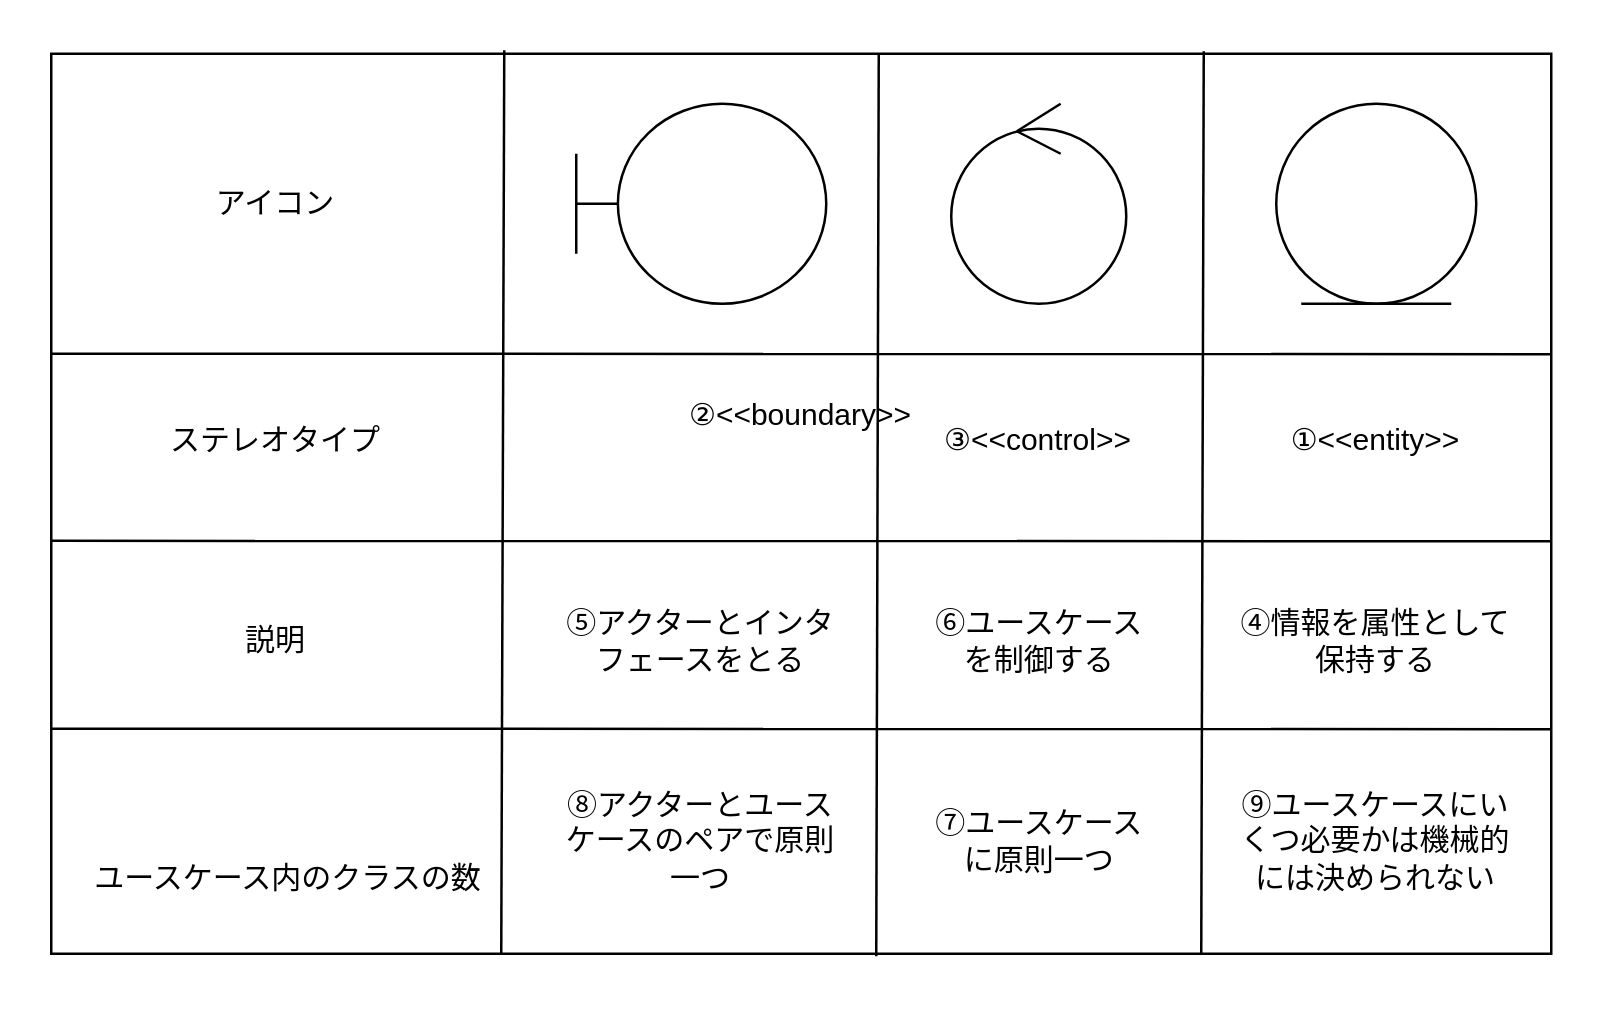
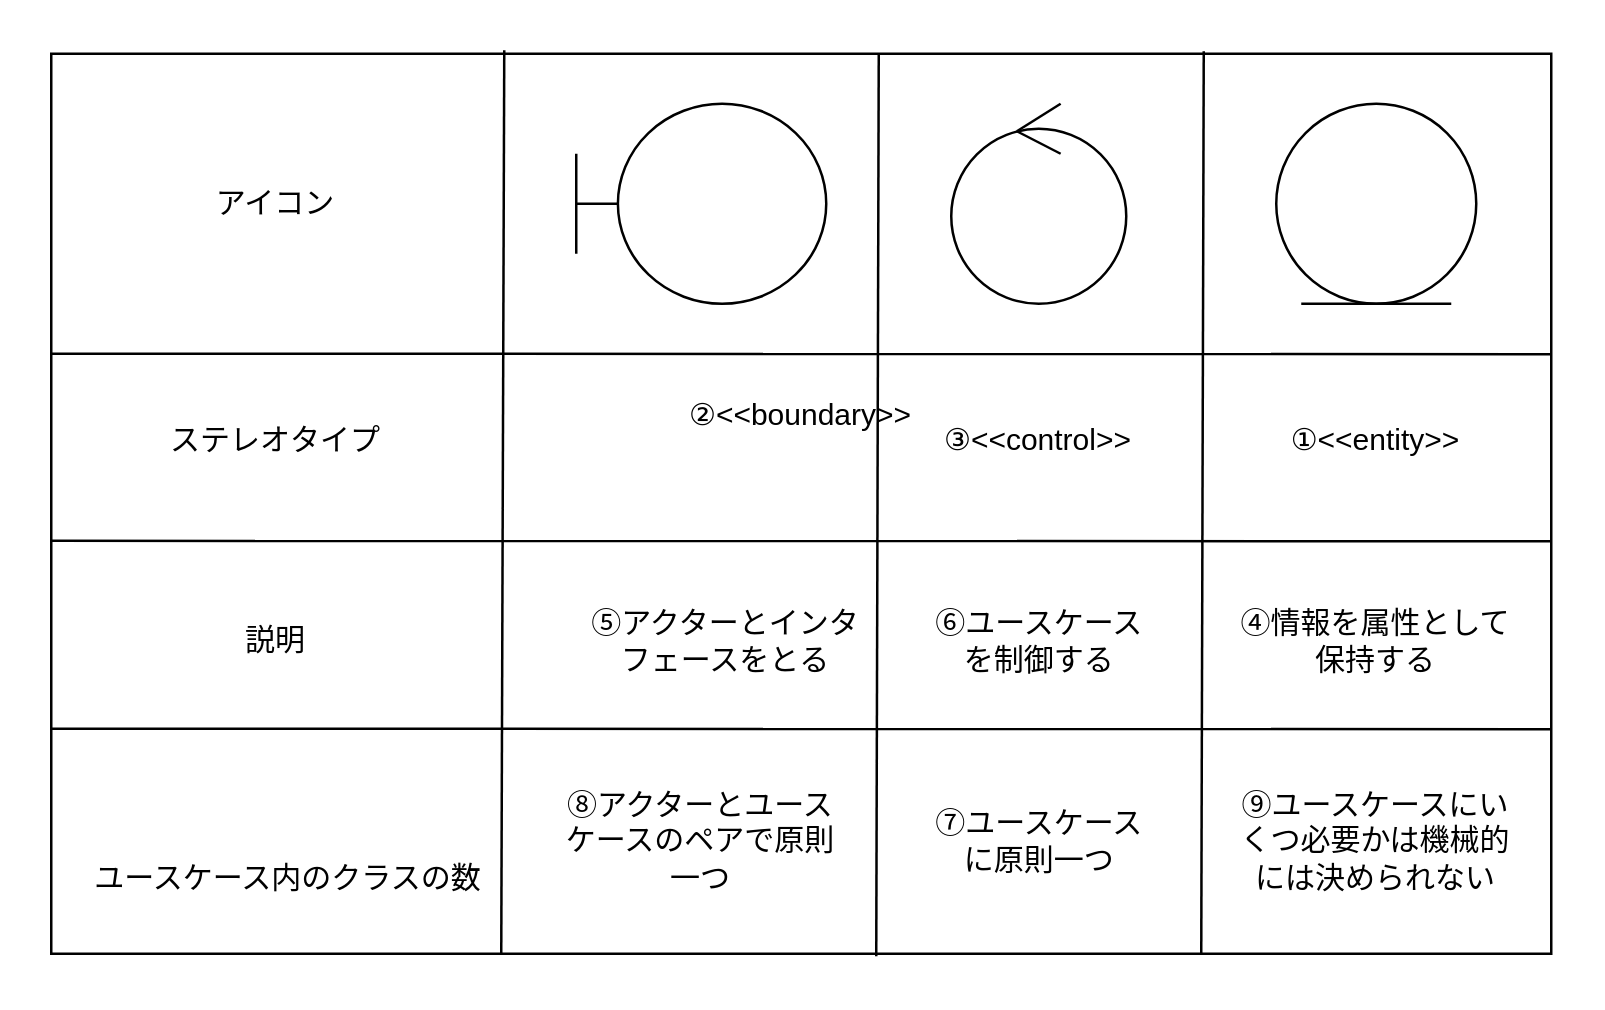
node "⑤アクターとインタフェースをとる": moved (701, 641) -> (726, 641)
